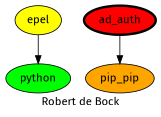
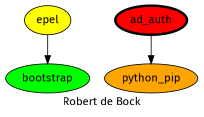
node "python": label "python" -> "bootstrap"
node "pip_pip": label "pip_pip" -> "python_pip"
